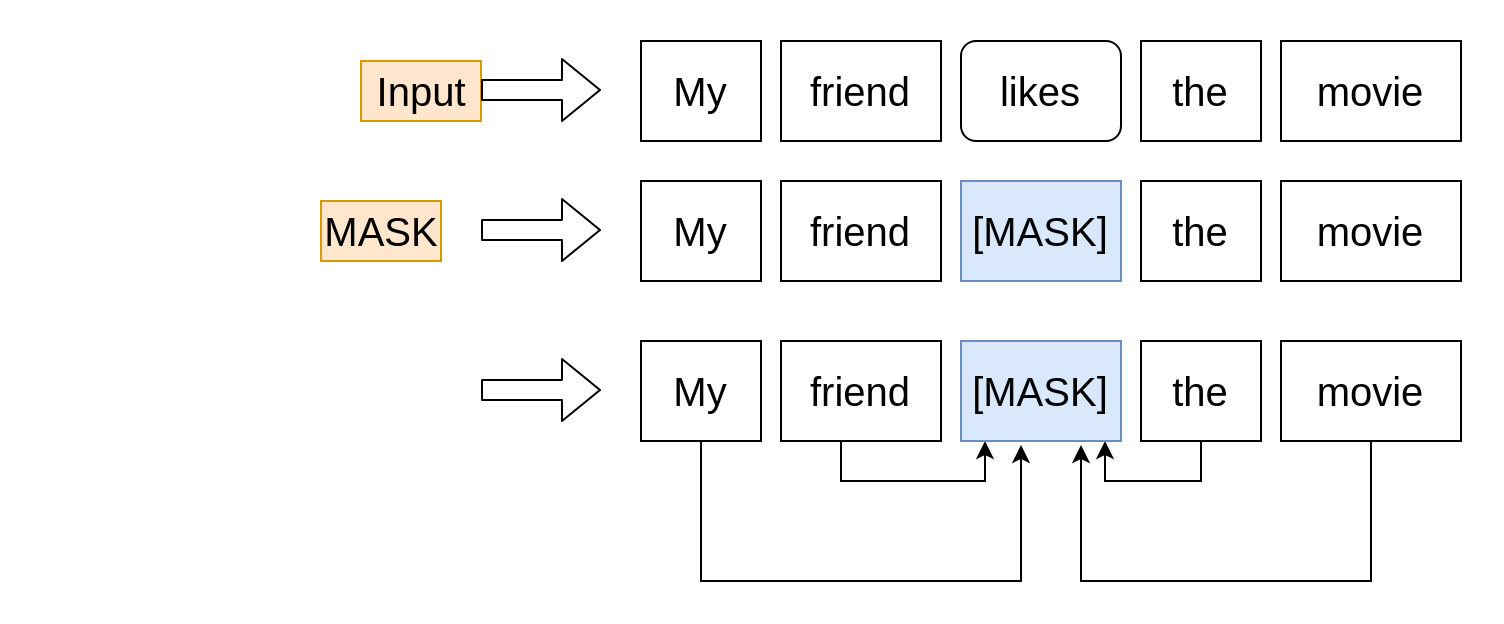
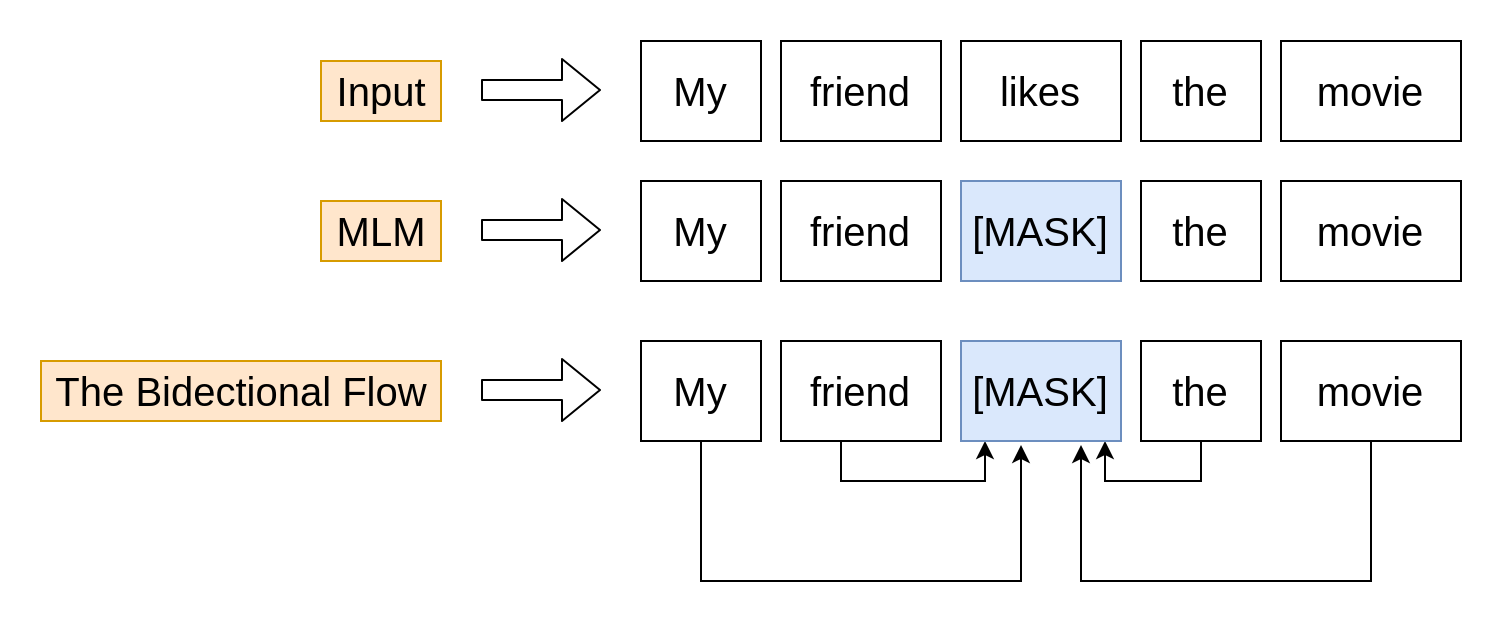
node "Input": moved (421, 91) -> (381, 91)
node "likes": shape rounded rectangle -> rectangle
node "MASK": label "MASK" -> "MLM"
node "The Bidectional Flow": added
